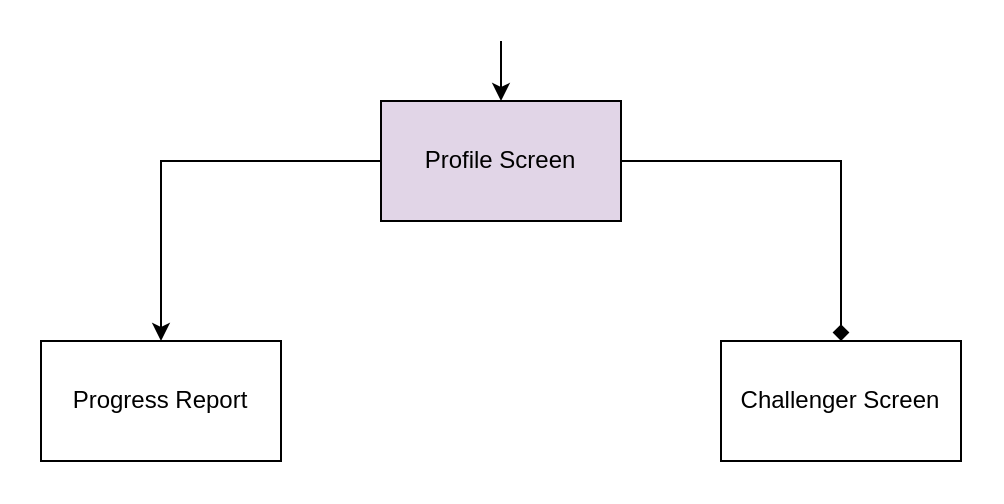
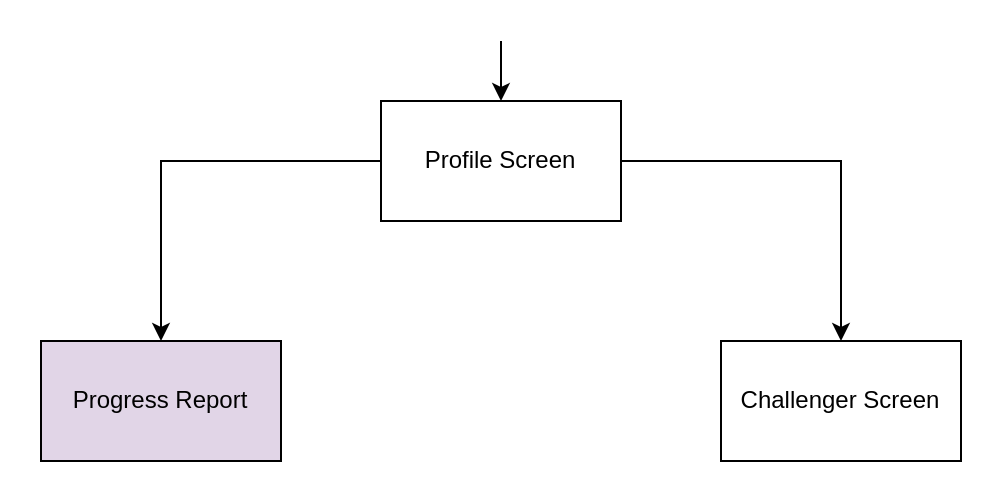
node "Profile Screen": fillcolor #e1d5e7 -> #ffffff
edge "Profile Screen" -> "Challenger Screen": arrowhead diamond -> classic
node "Progress Report": fillcolor #ffffff -> #e1d5e7
